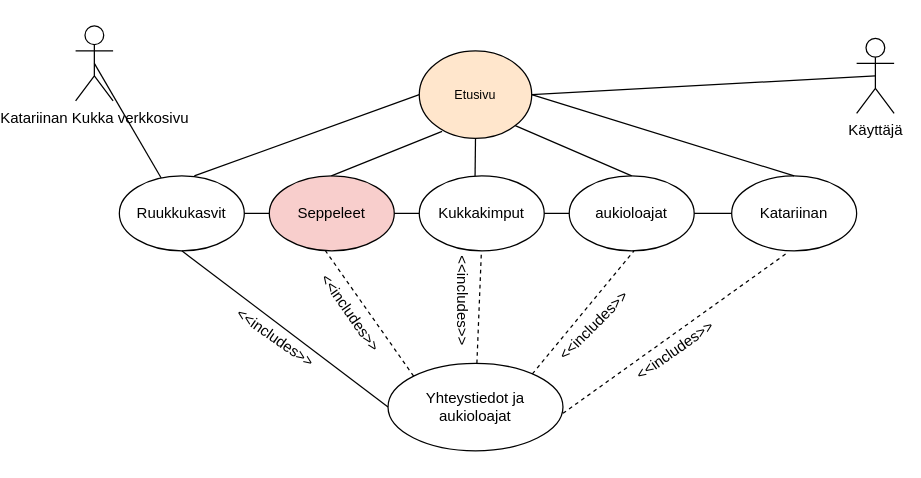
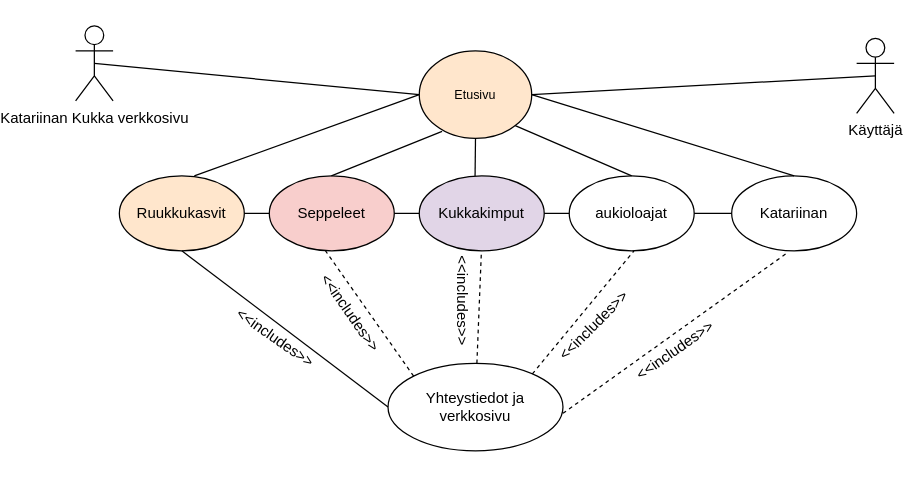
edge "Katariinan Kukka verkkosivu" -- "Ruukkukasvit": now "Katariinan Kukka verkkosivu" -- "Etusivu"
node "Ruukkukasvit": fillcolor #ffffff -> #ffe6cc
node "Kukkakimput": fillcolor #ffffff -> #e1d5e7
node "Yhteystiedot ja aukioloajat": label "Yhteystiedot ja aukioloajat" -> "Yhteystiedot ja verkkosivu"
